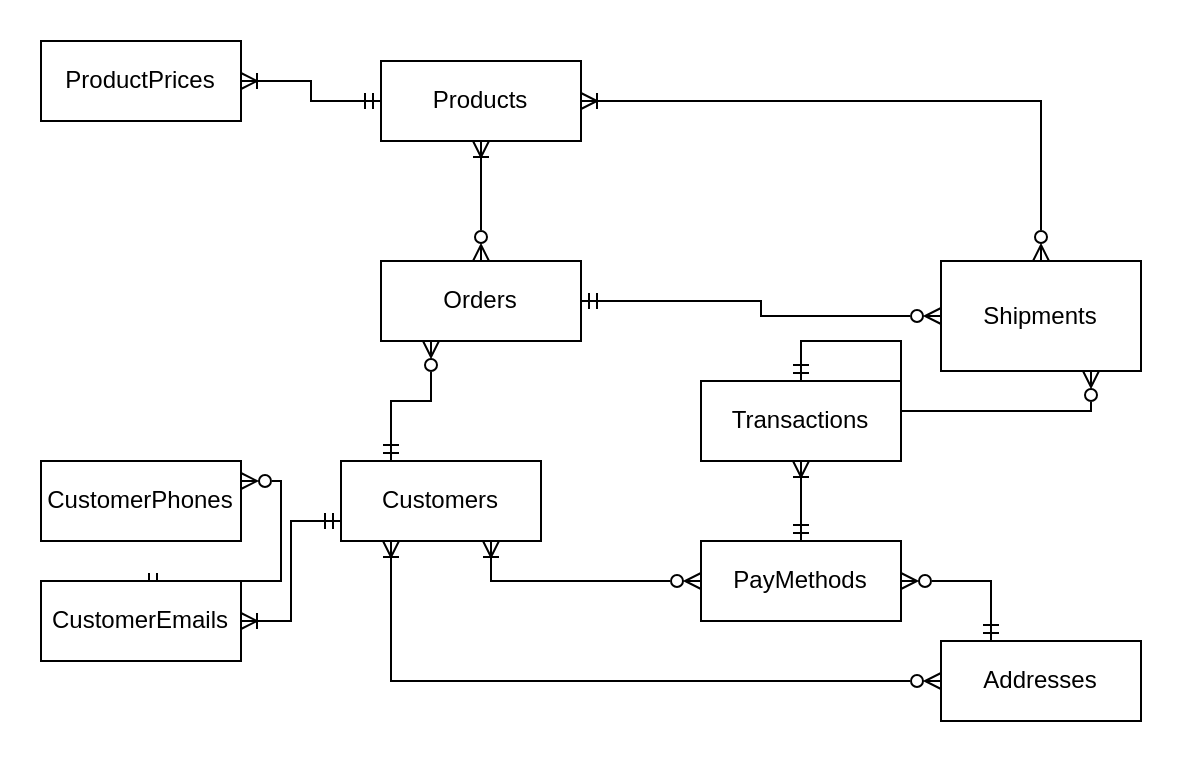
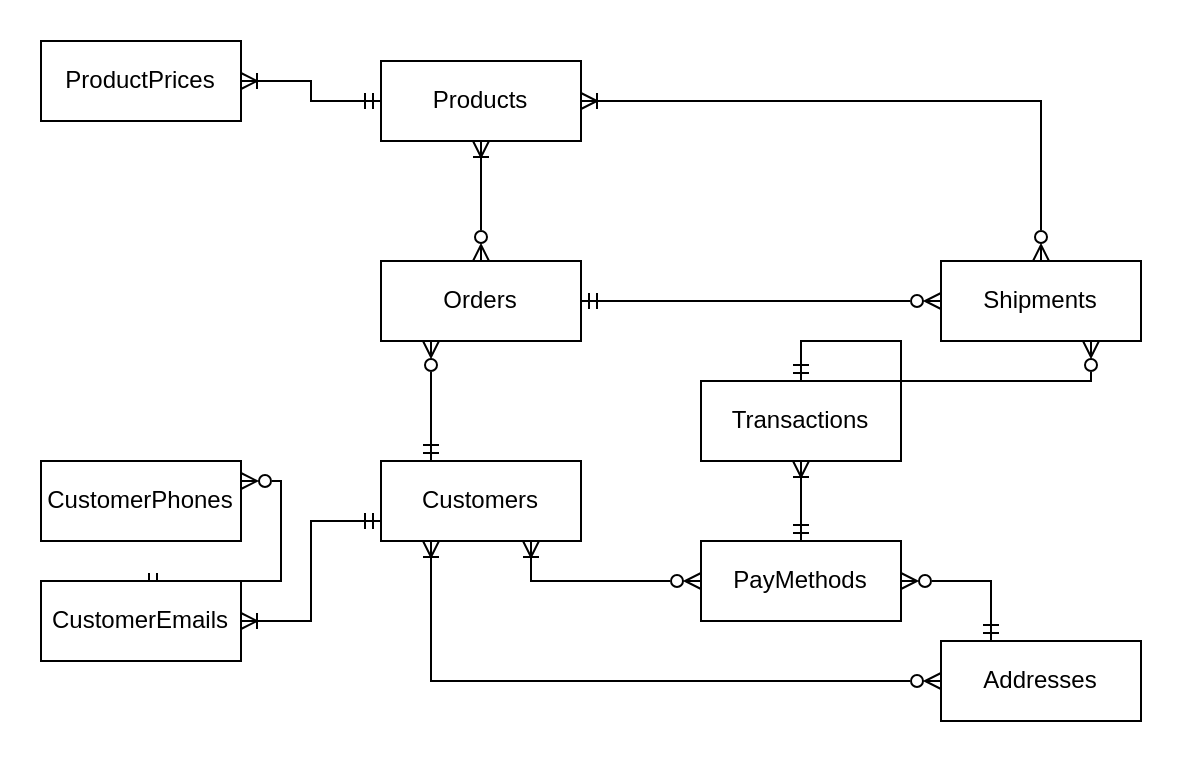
node "Shipments": size 200x110 -> 200x80
node "Customers": moved (441, 501) -> (481, 501)
